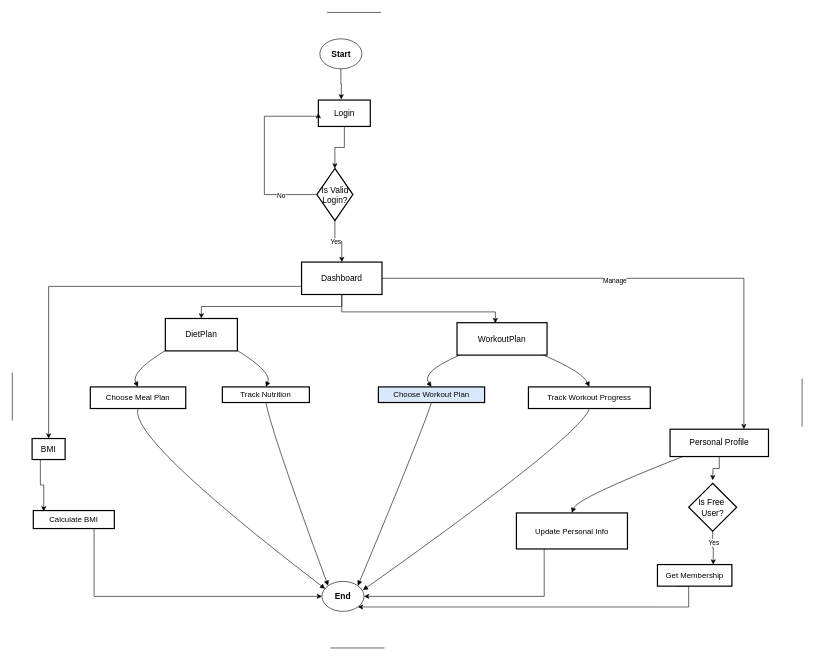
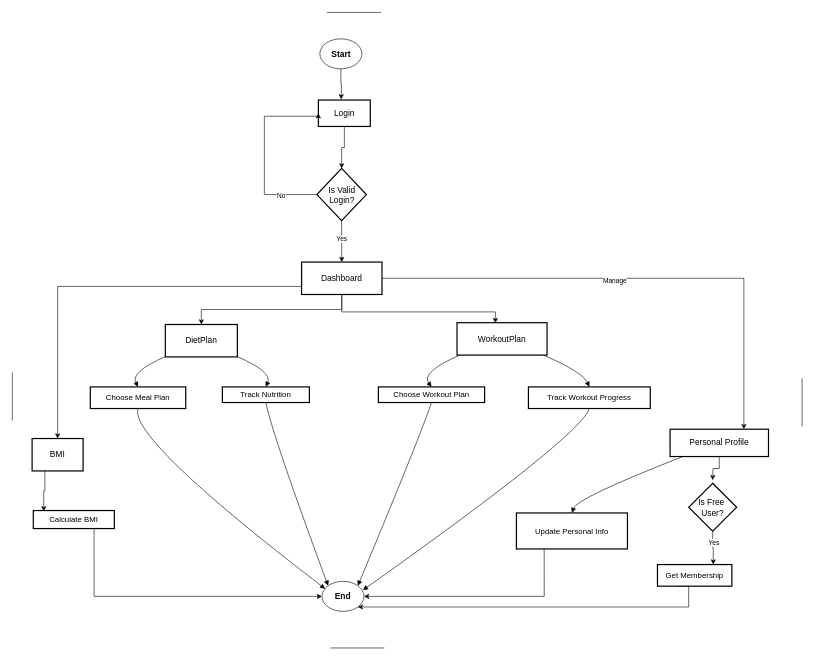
node "Is Valid Login?": size 36x52 -> 50x52
node "DietPlan": moved (201, 335) -> (201, 341)
node "Choose Workout Plan": fillcolor #dae8fc -> #ffffff
node "BMI": size 33x21 -> 51x32
